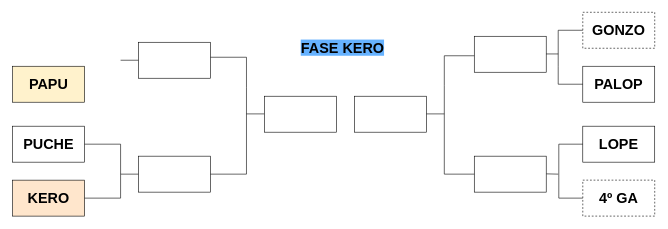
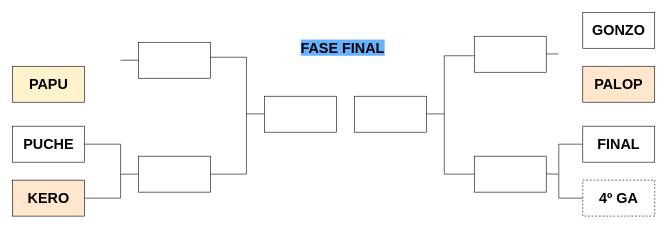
node "GONZO": style dashed -> solid
node "FASE KERO": label "FASE KERO" -> "FASE FINAL"
edge "GONZO" -- "PALOP": removed
node "PALOP": fillcolor #ffffff -> #ffe6cc
node "LOPE": label "LOPE" -> "FINAL"
